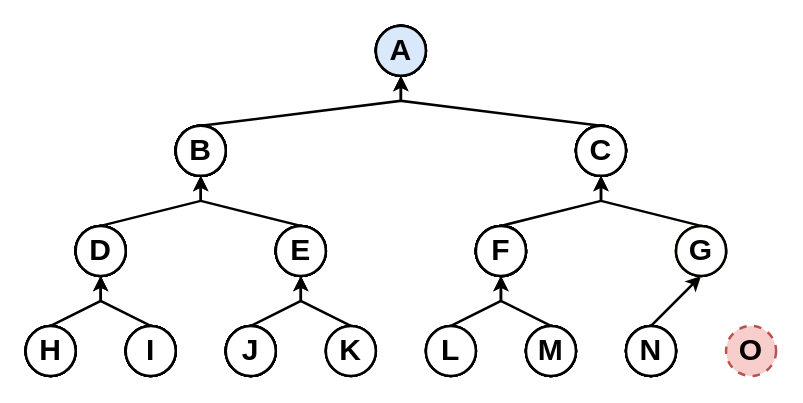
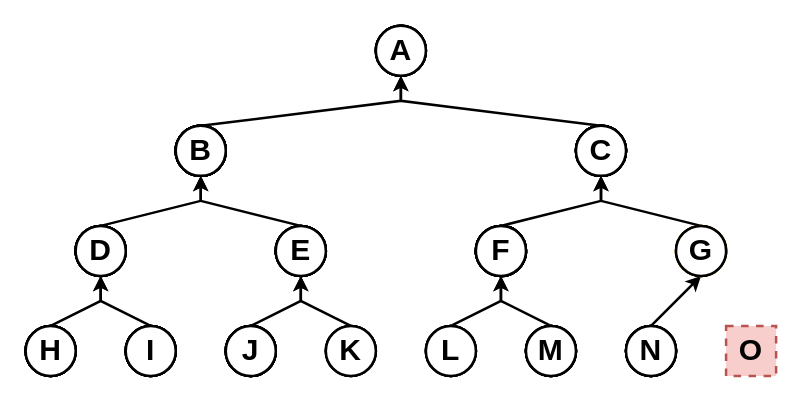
node "A": fillcolor #dae8fc -> #ffffff
node "O": shape ellipse -> rectangle
